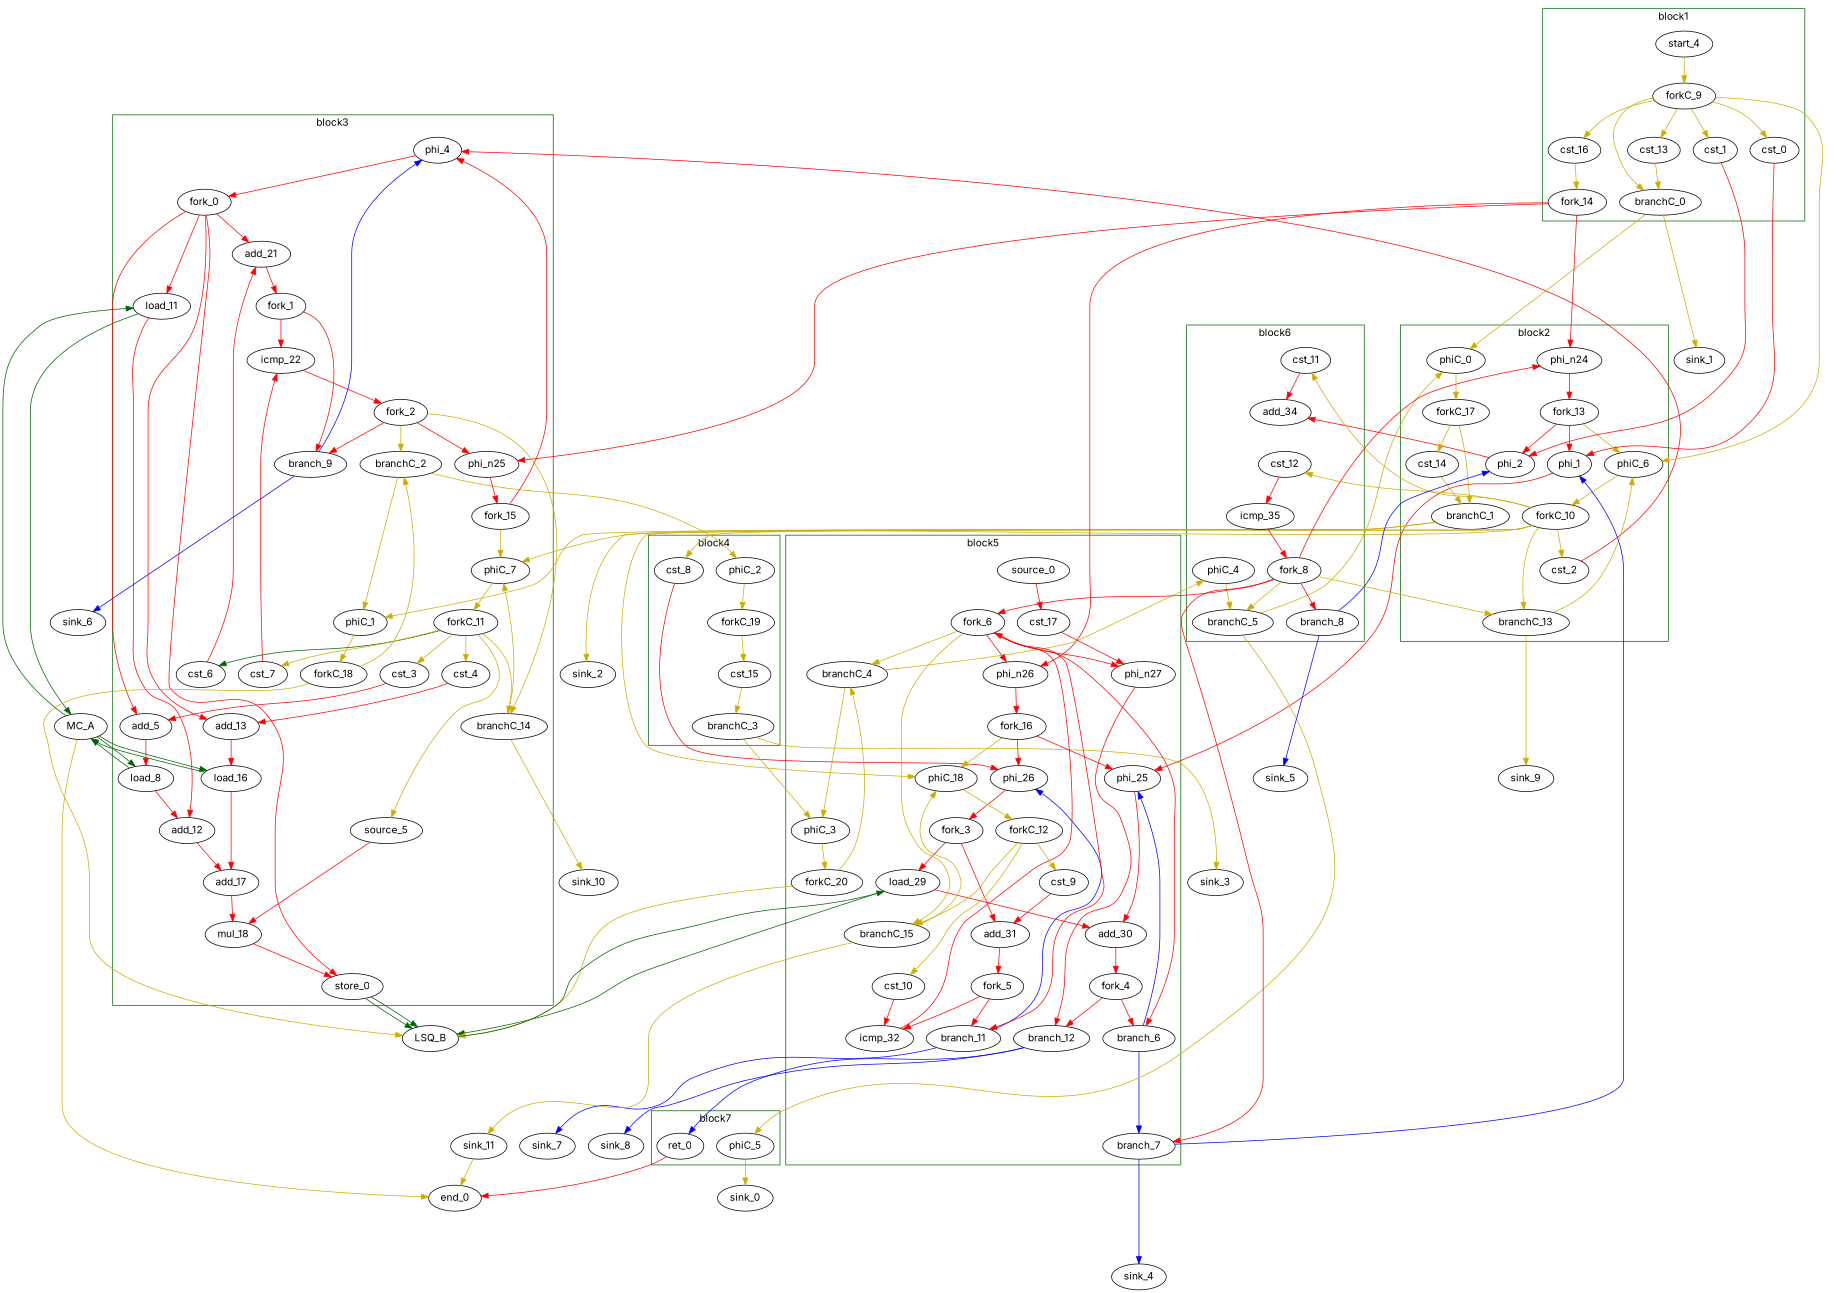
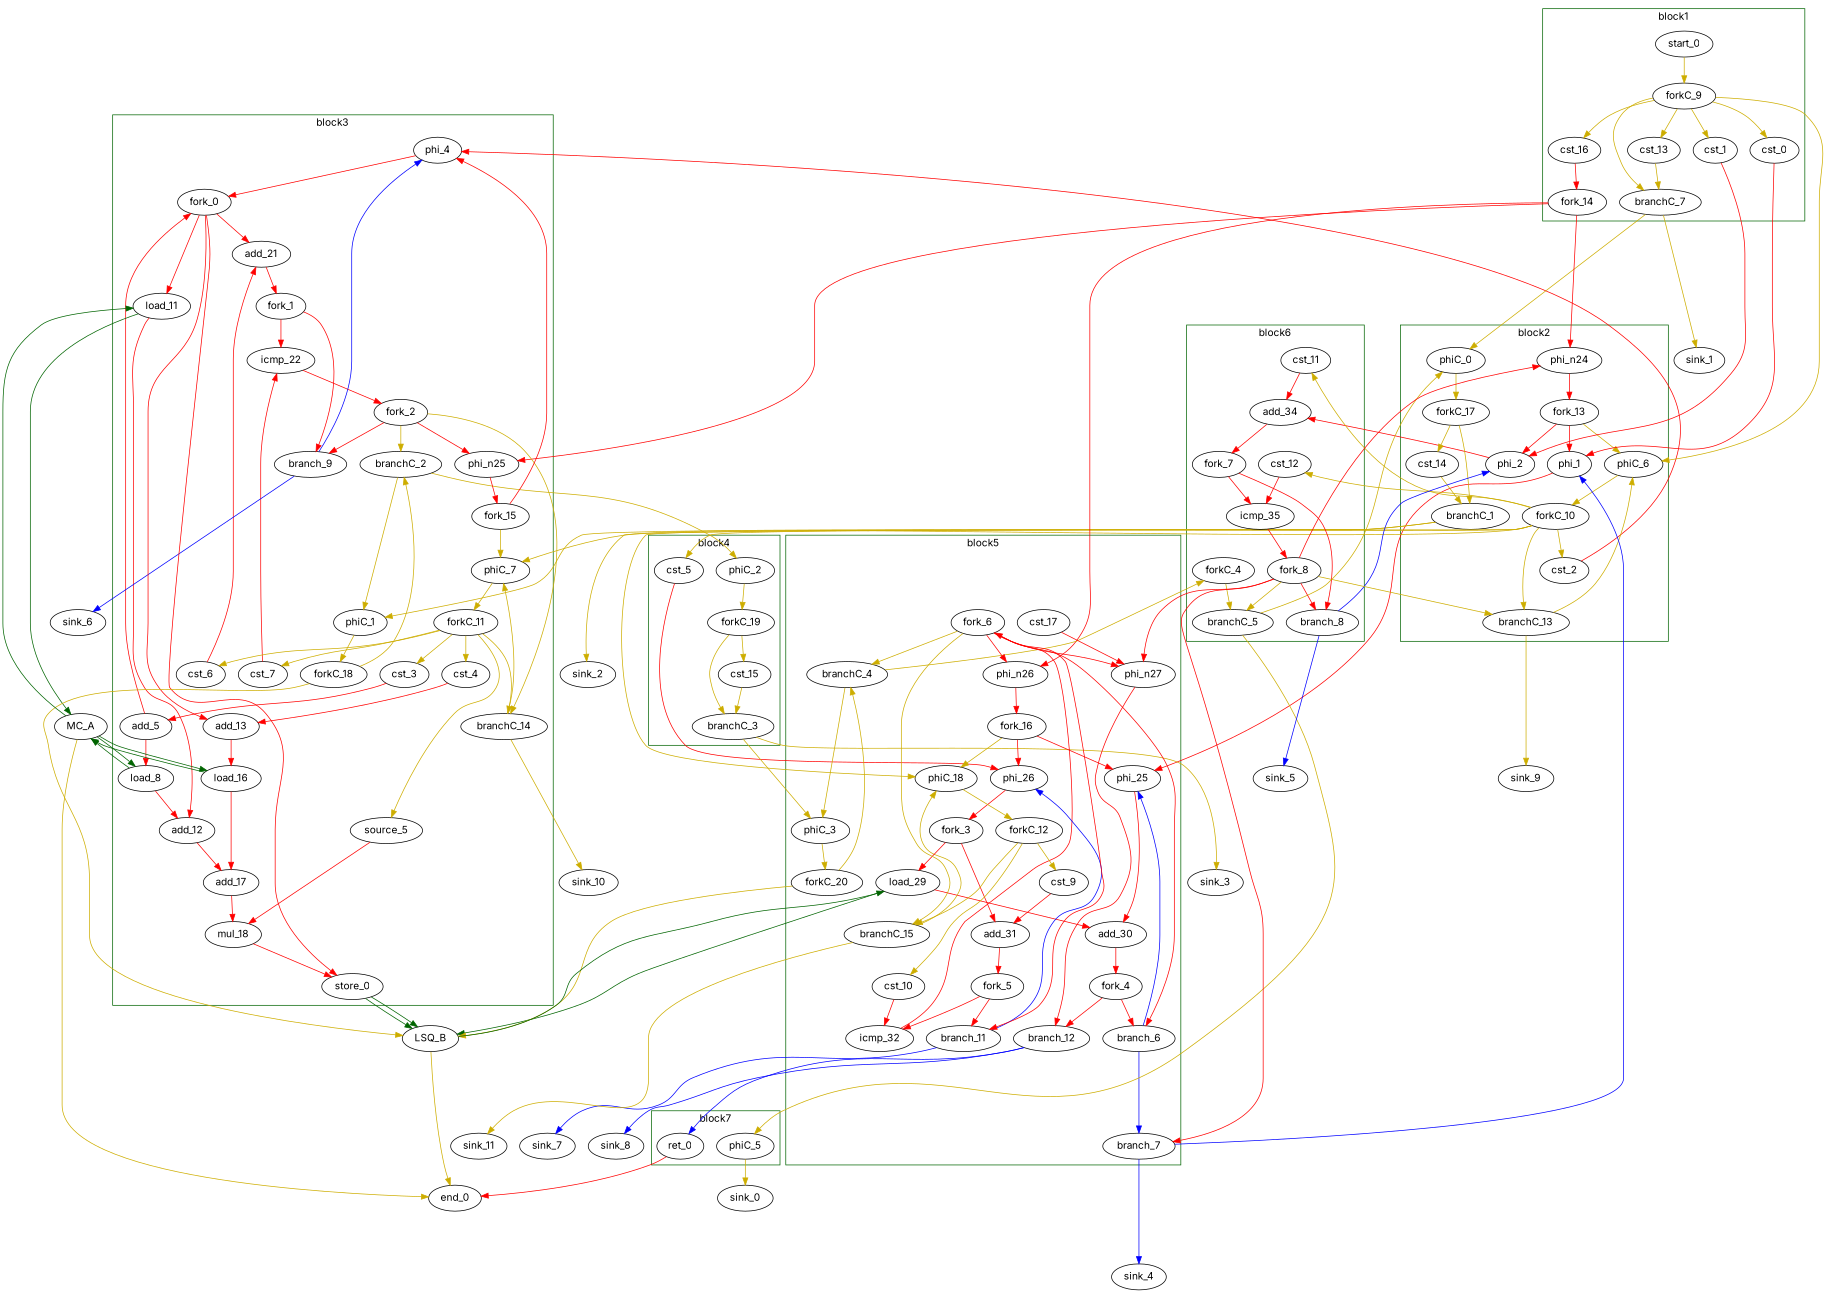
node "start_4": label "start_4" -> "start_0"
edge "cst_16" -> "fork_14": color gold3 -> red
node "branchC_0": label "branchC_0" -> "branchC_7"
edge "fork_0" -> "add_5": reversed
node "fork_7": added
node "cst_8": label "cst_8" -> "cst_5"
node "source_0": removed
node "phiC_4": label "phiC_4" -> "forkC_4"
edge "fork_8" -> "fork_6": now "fork_8" -> "phi_n27"
edge "forkC_11" -> "cst_6": color darkgreen -> gold3
edge "forkC_19" -> "branchC_3": added
edge "sink_11" -> "end_0": now "LSQ_B" -> "end_0"
